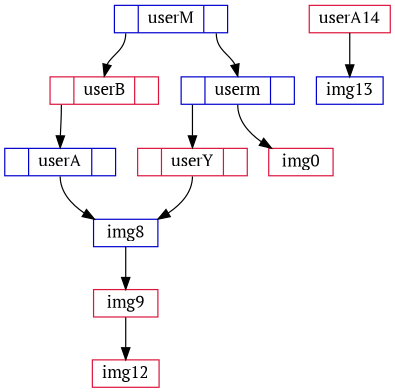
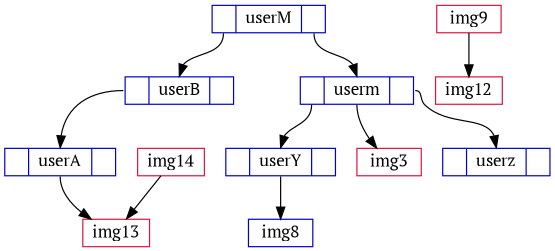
node "userA14": label "userA14" -> "img14"
node "userB": color crimson -> blue3
node "img13": color blue3 -> crimson
node "userY": color crimson -> blue3
node "img0": label "img0" -> "img3"
node "userz": added
edge "userA" -> "img8": now "userA" -> "img13"
edge "img8" -> "img9": removed
